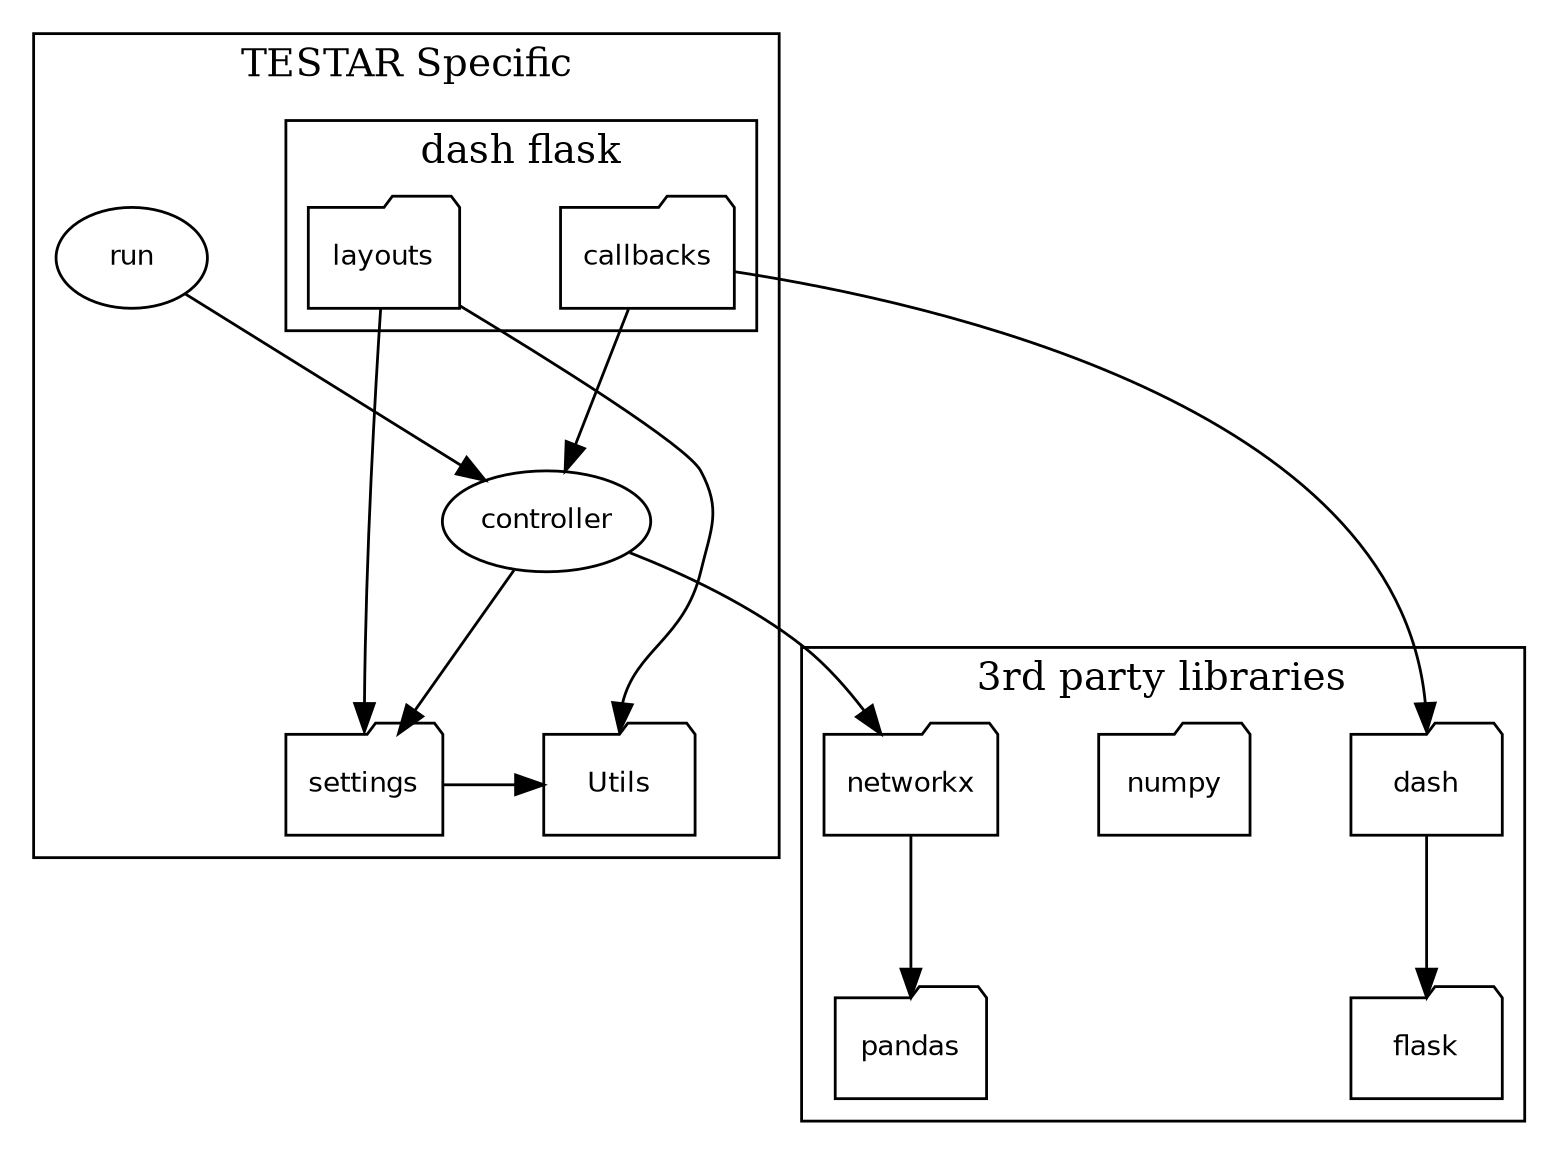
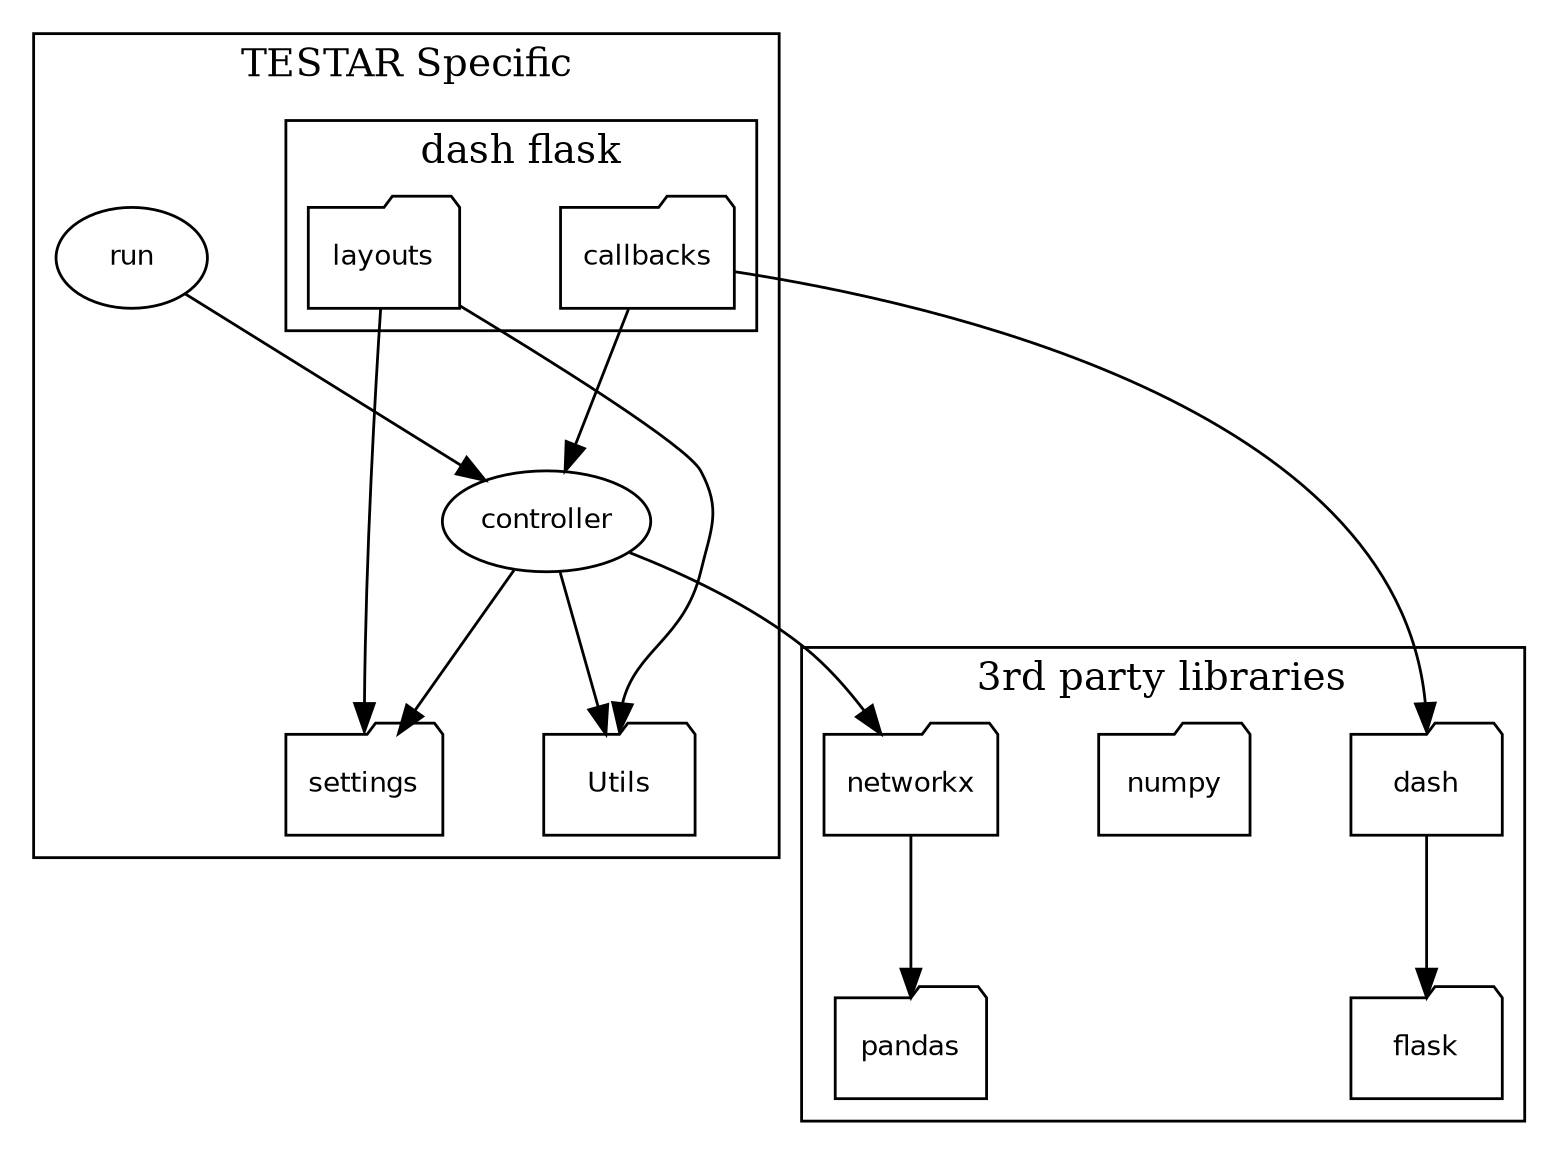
edge "settings" -> "Utils": now "controller" -> "Utils"
